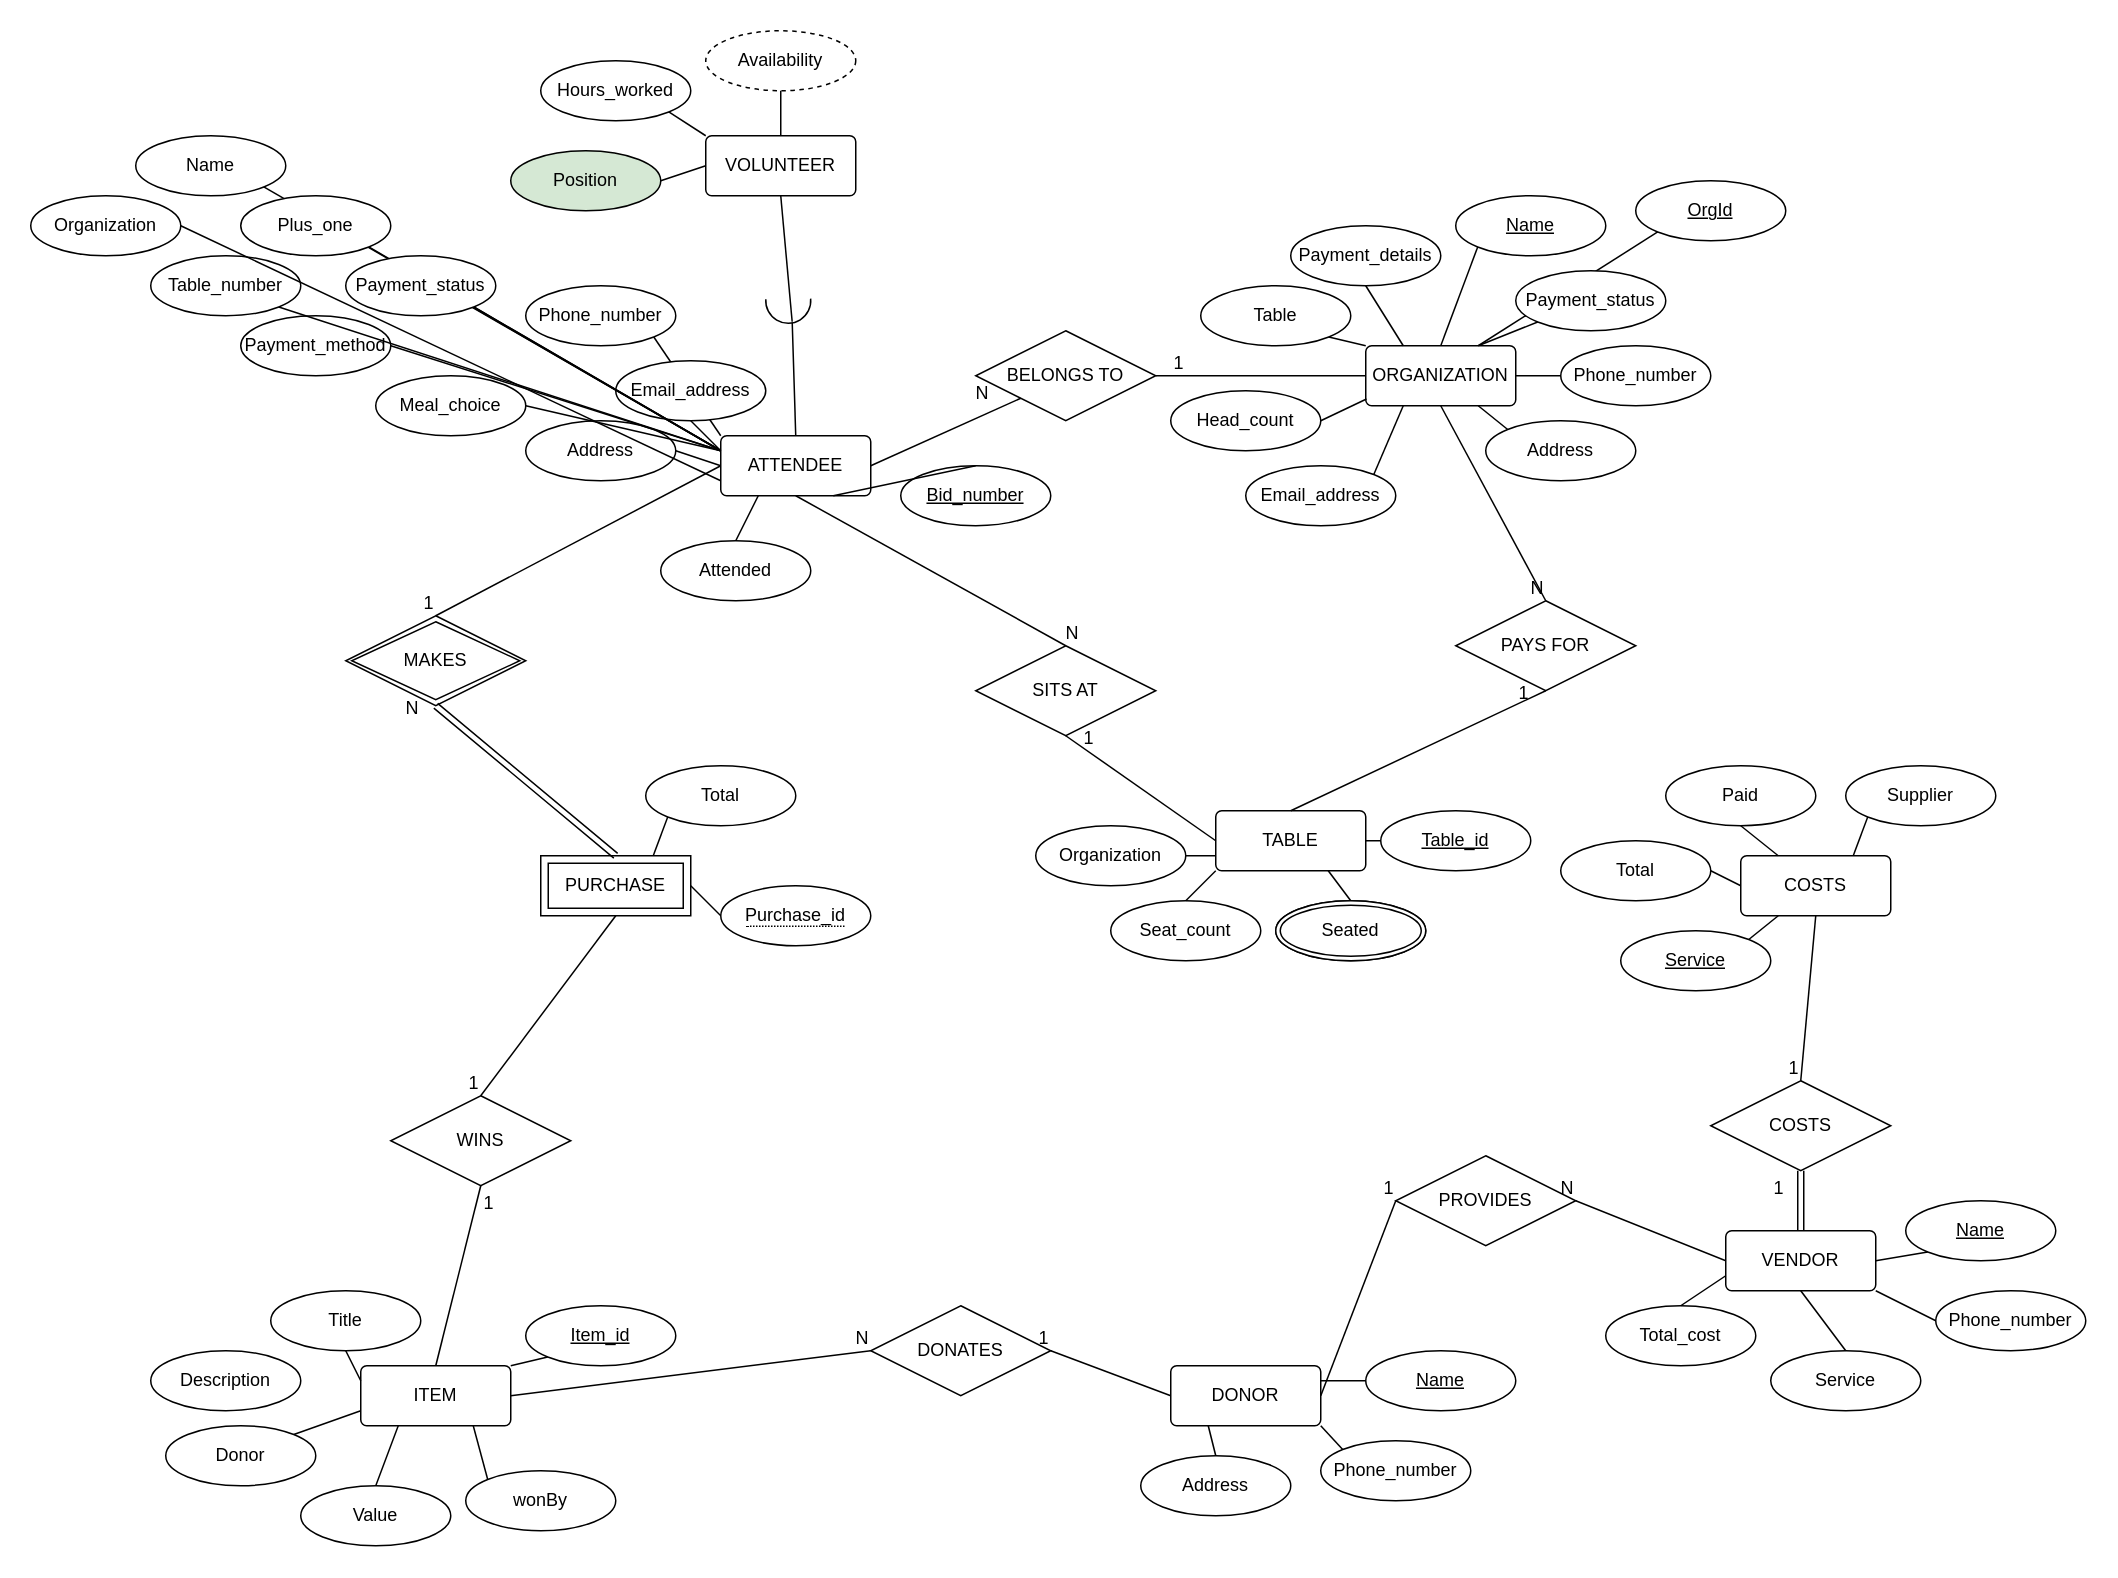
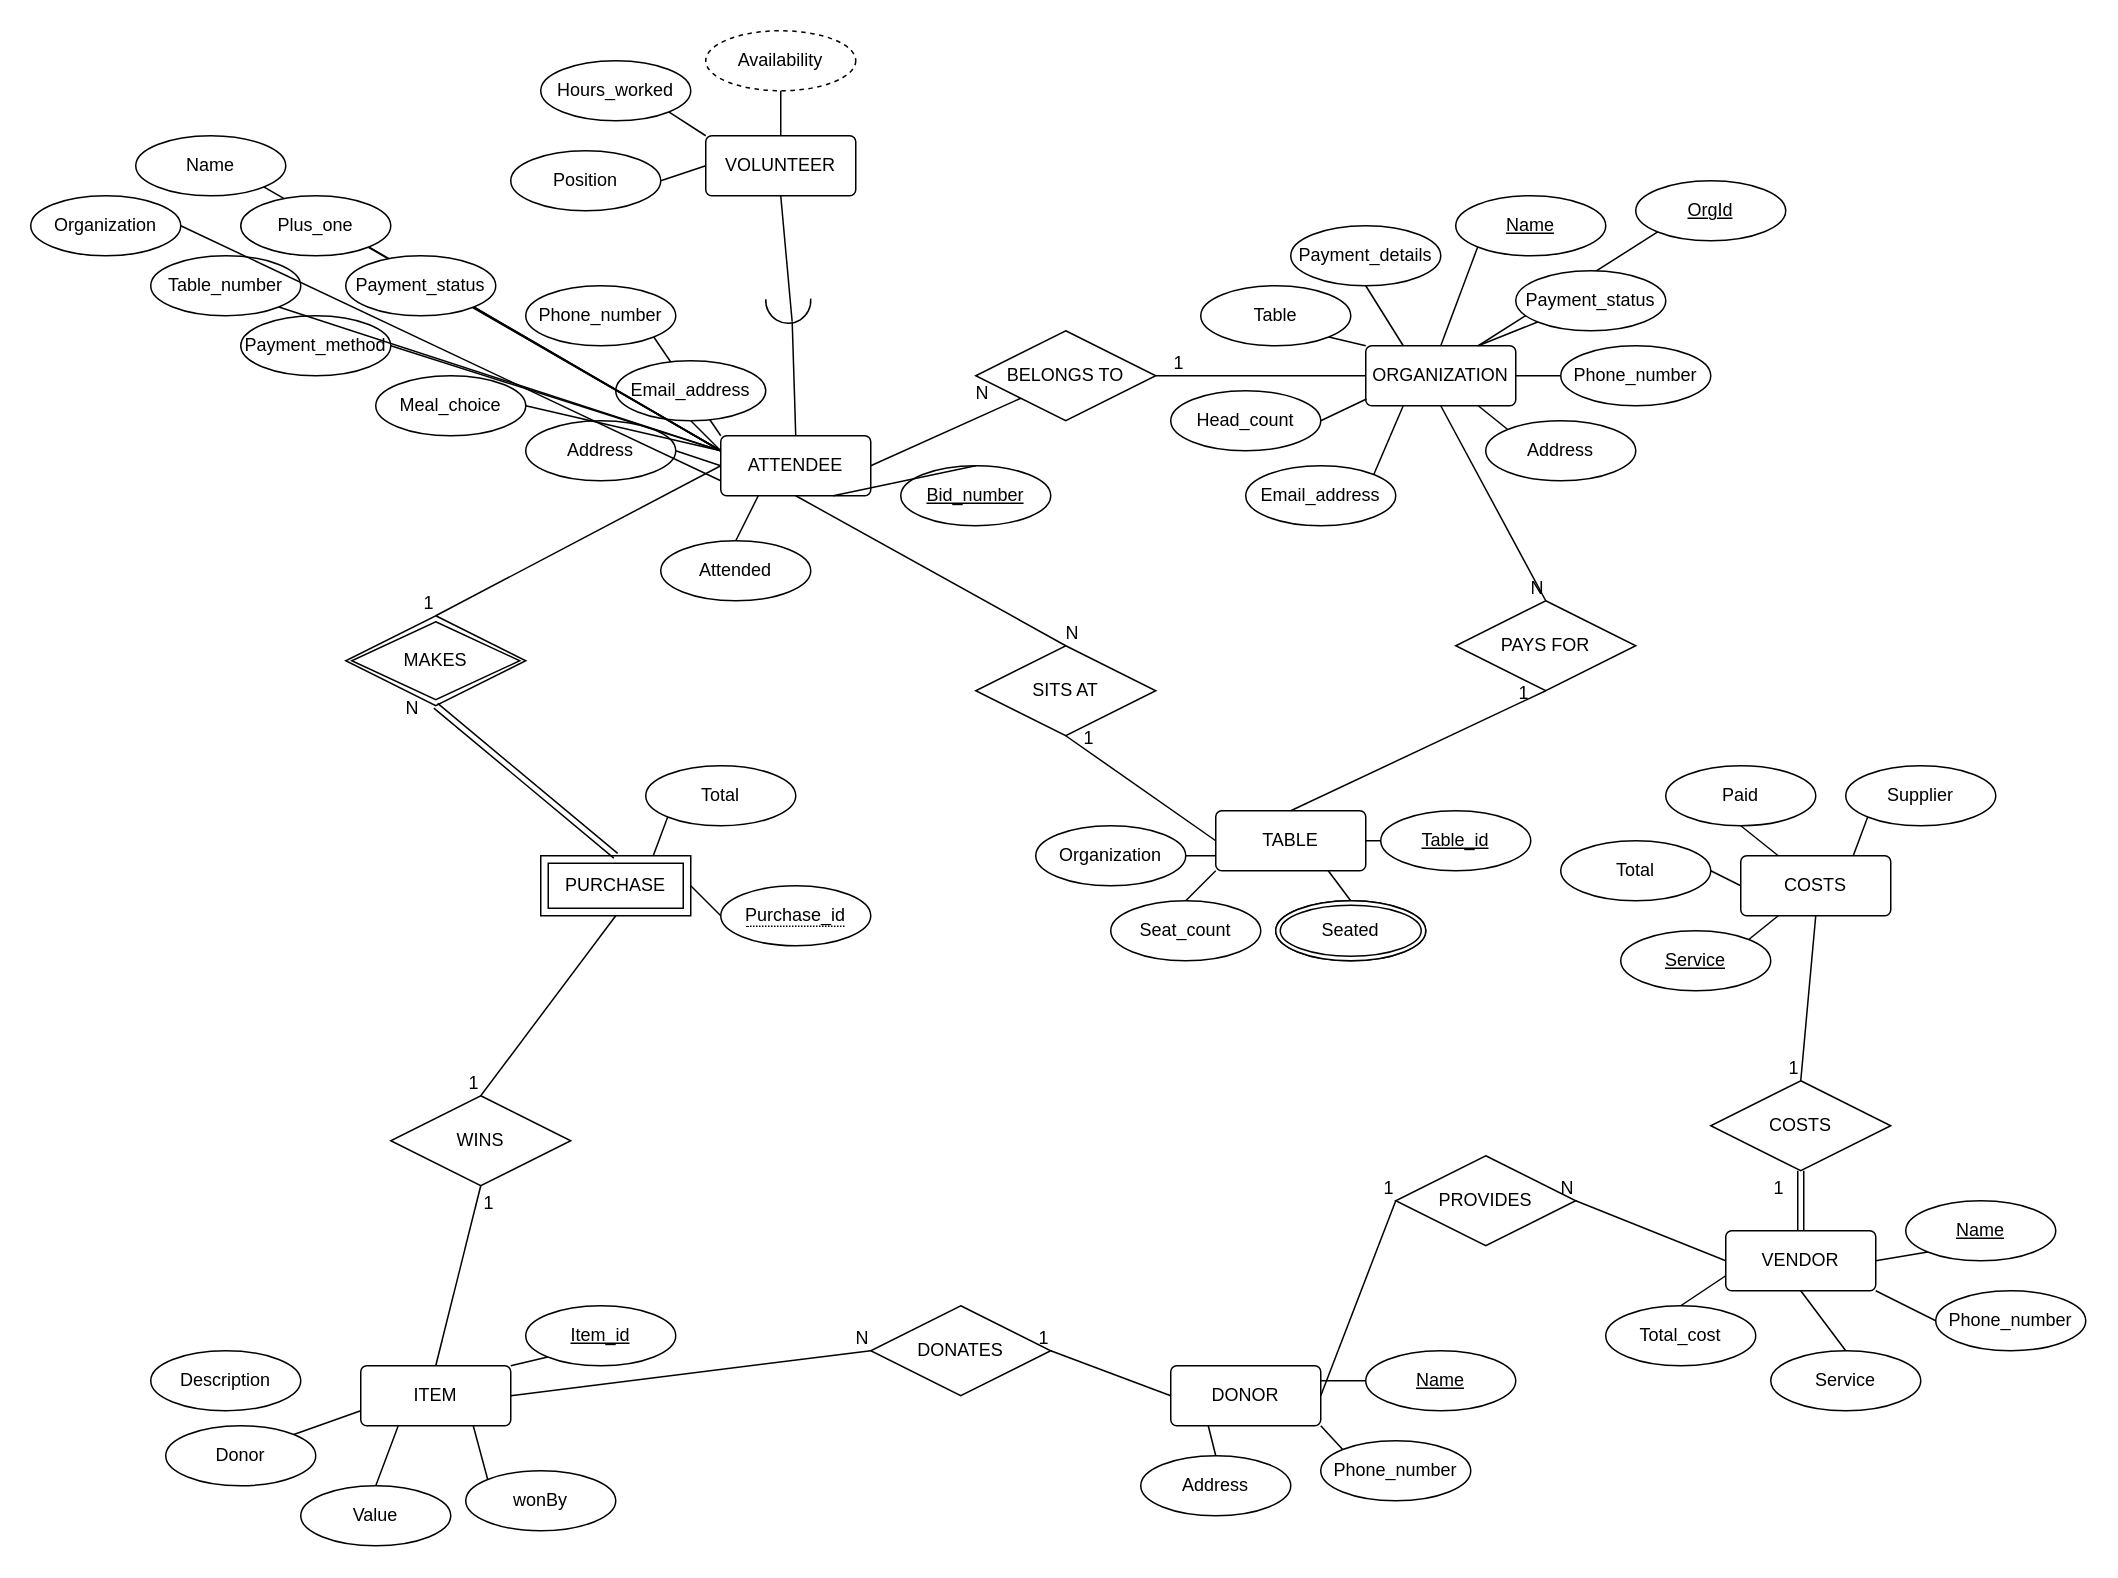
node "Position": fillcolor #d5e8d4 -> #ffffff
node "Title": removed
edge "Title" -- "ITEM": removed
